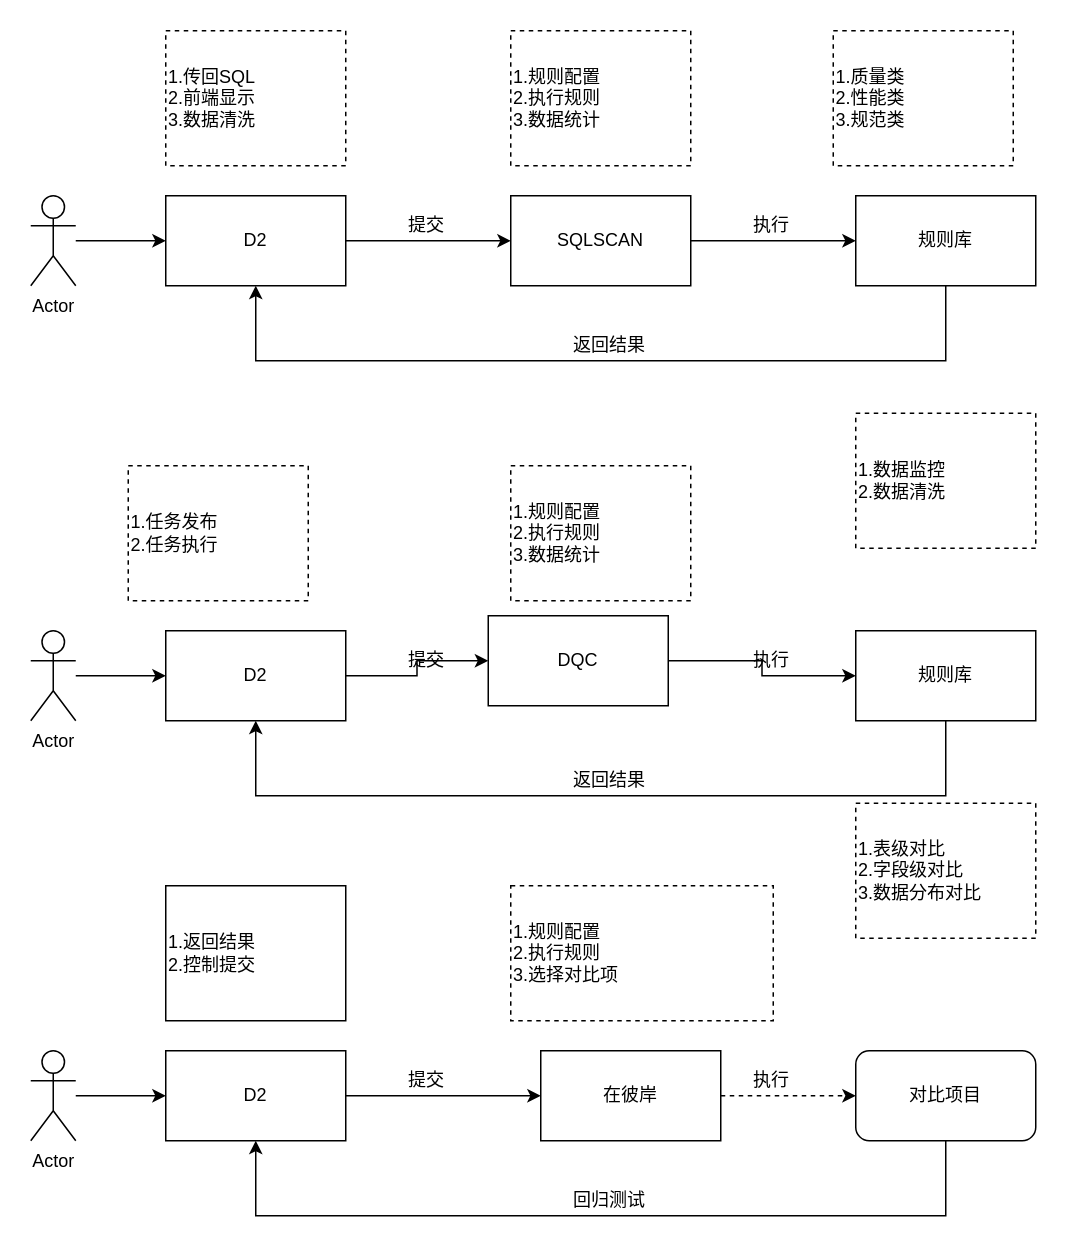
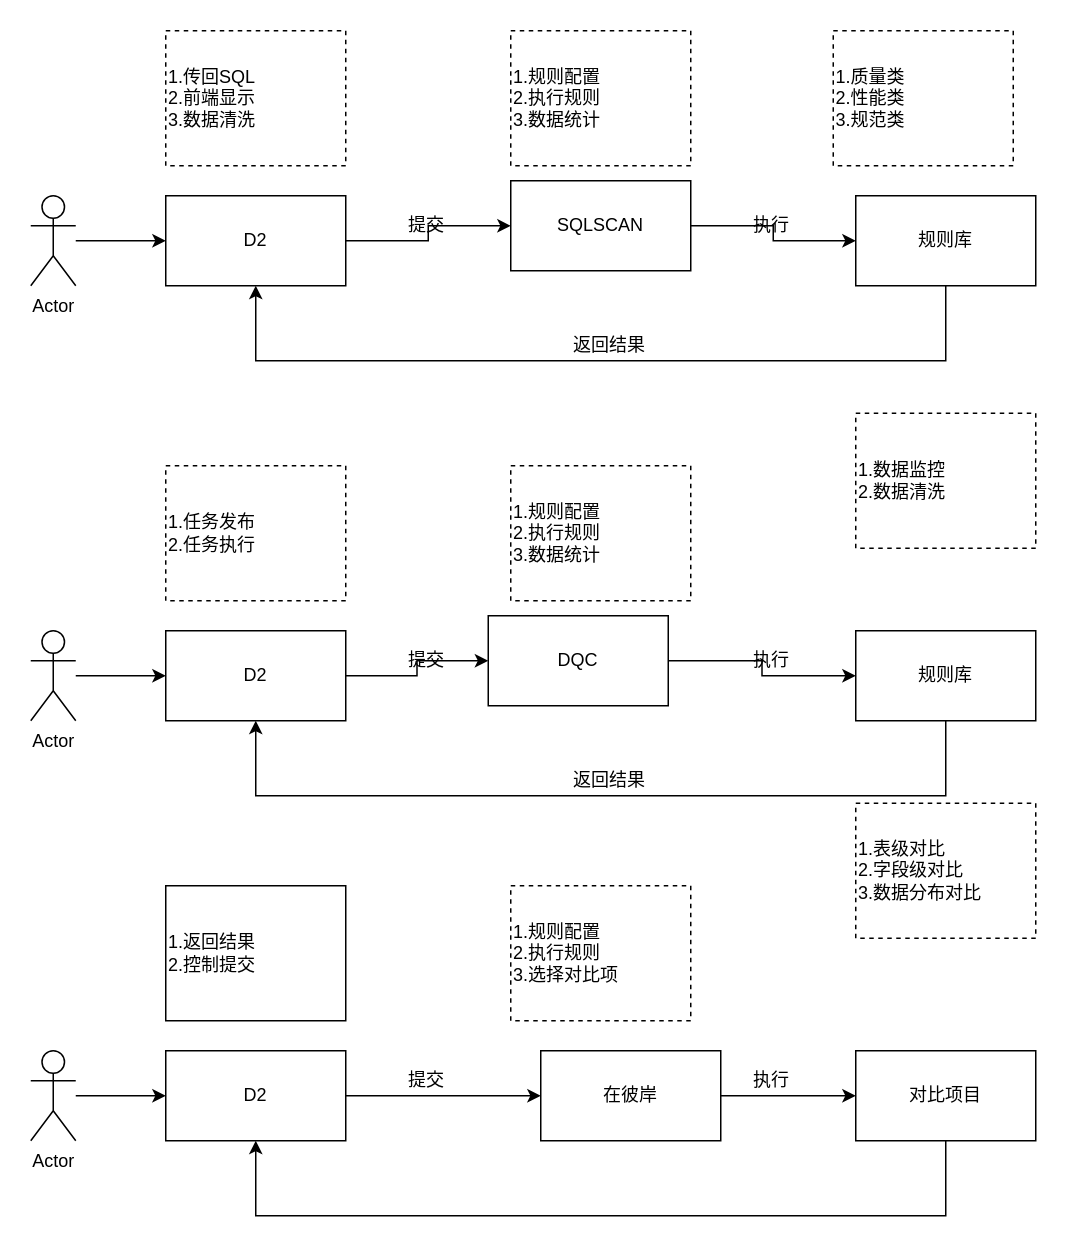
node "SQLSCAN": moved (601, 241) -> (601, 226)
node "1.任务发布 2.任务执行": moved (218, 533) -> (256, 533)
node "1.规则配置 2.执行规则 3.选择对比项": size 263x135 -> 180x135
edge "在彼岸" -> "对比项目": style dashed -> solid
node "对比项目": shape rounded rectangle -> rectangle
node "回归测试": removed
